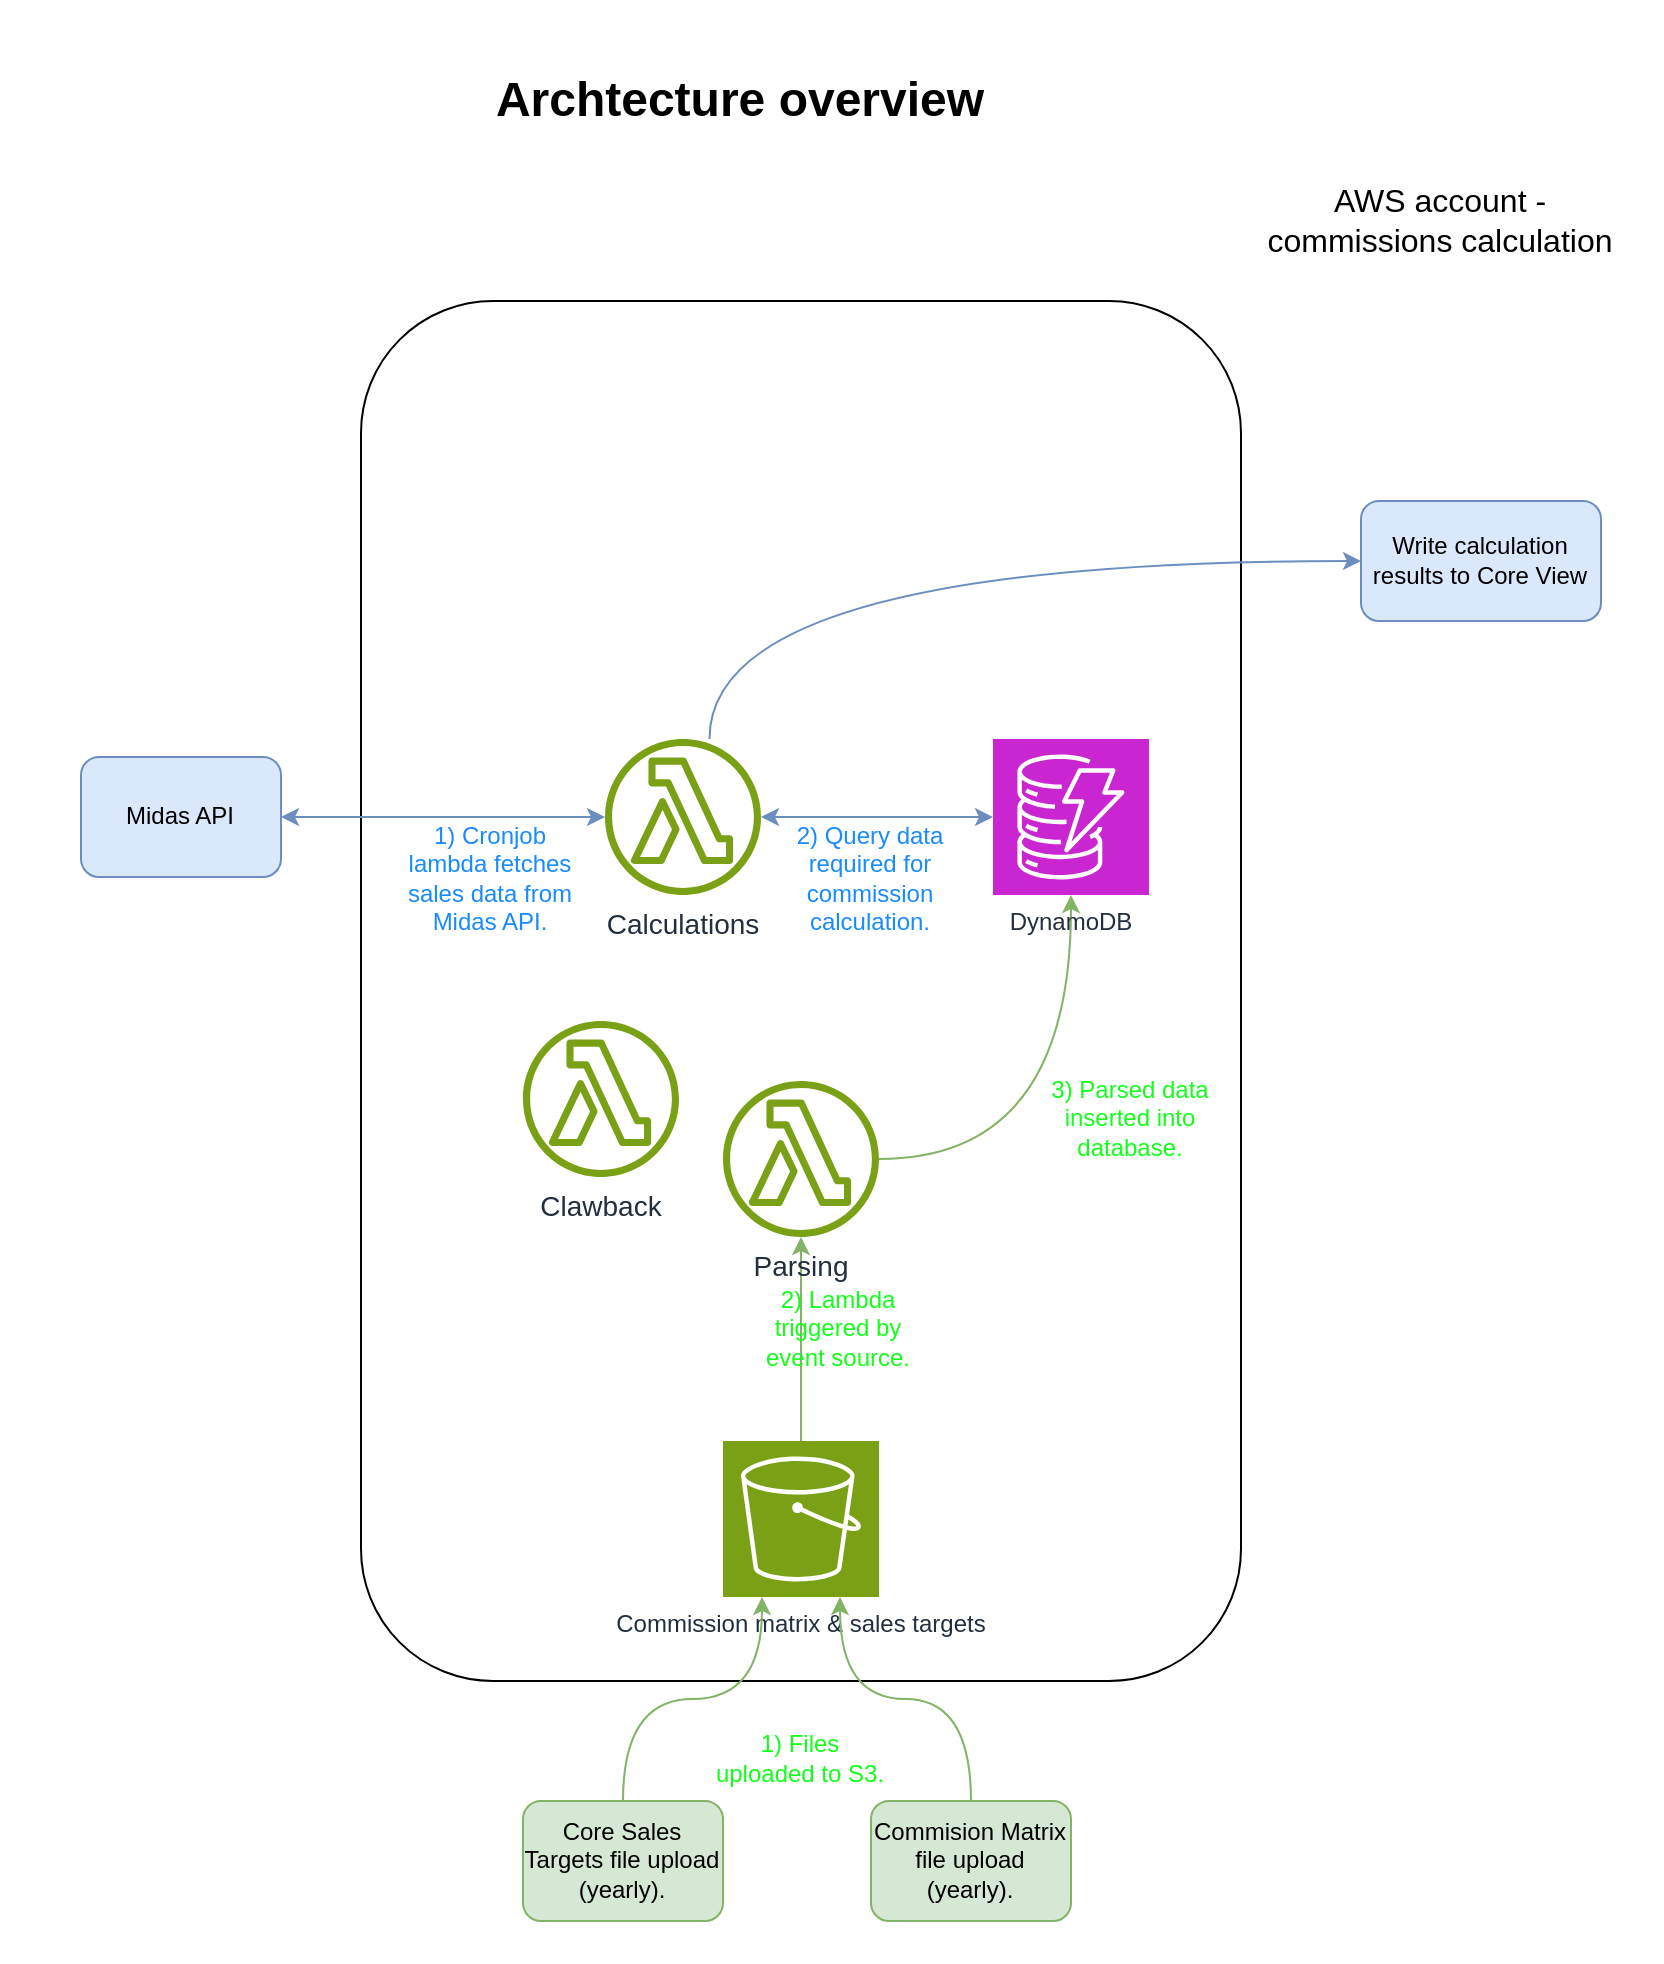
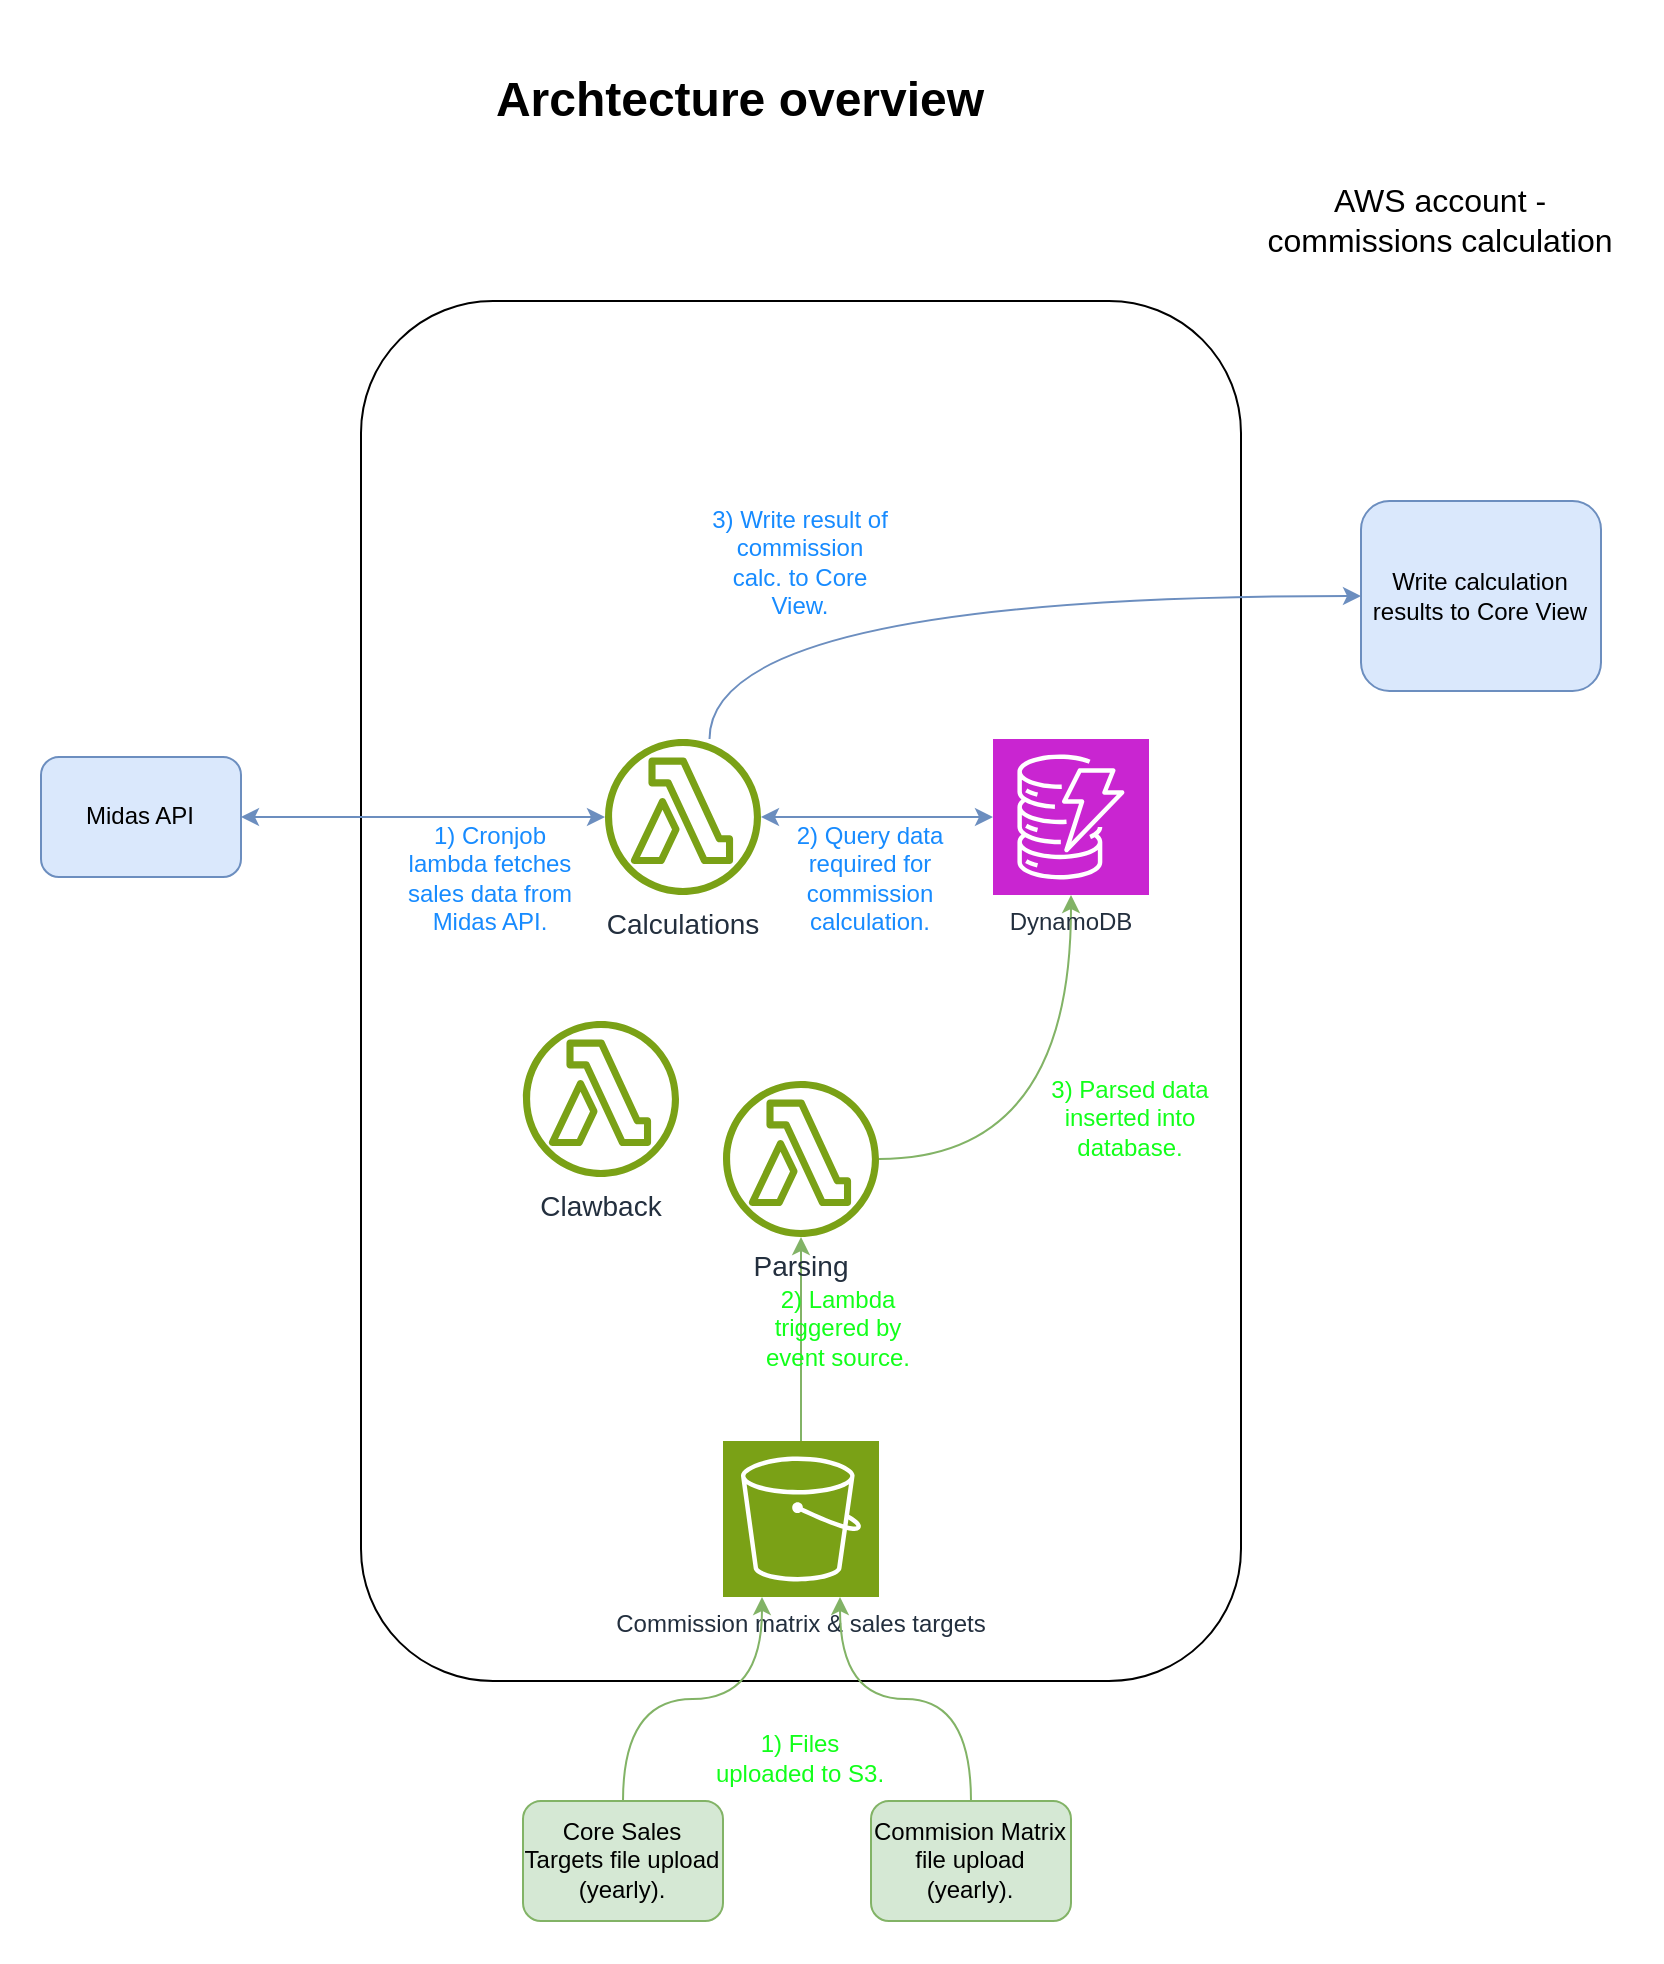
node "Write calculation results to Core View": size 240x120 -> 240x190
node "3) Write result of commission calc. to Core View.": added
node "Midas API": moved (181, 817) -> (141, 817)
